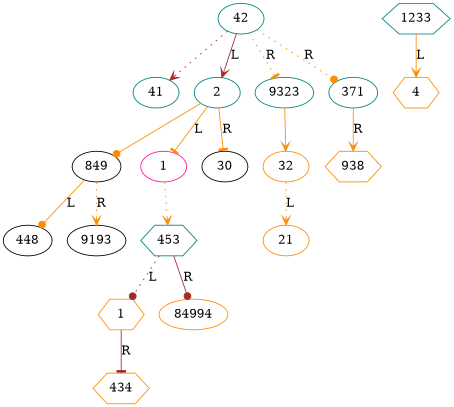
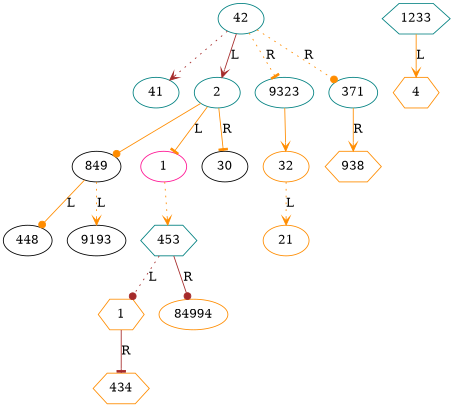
edge "849" -> "9193": label "R" -> "L"
